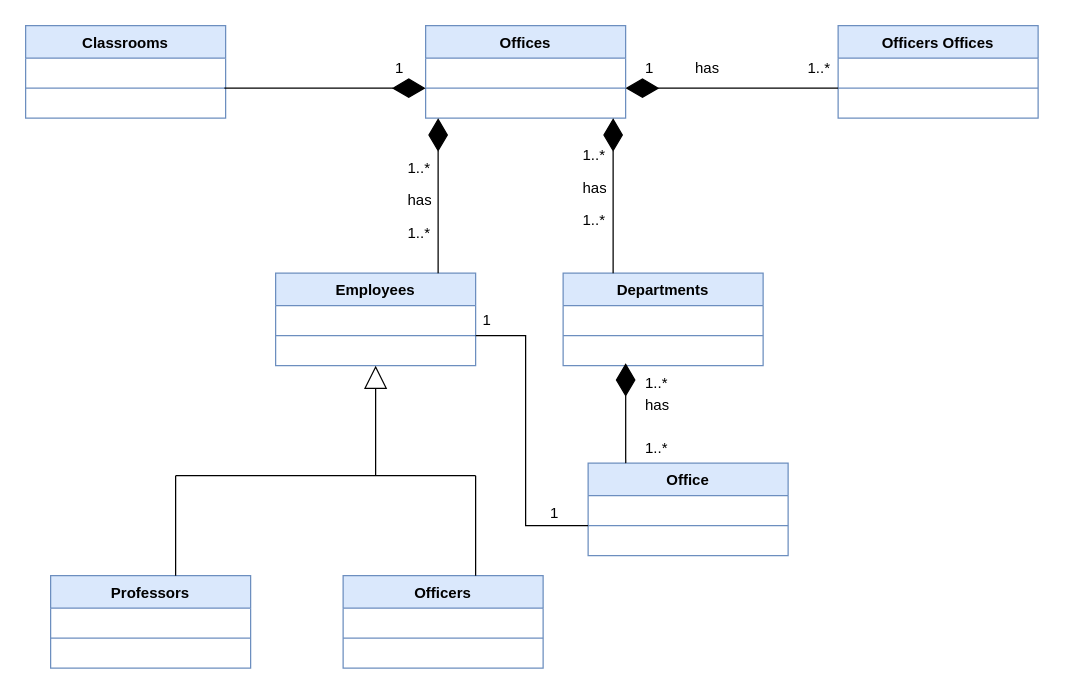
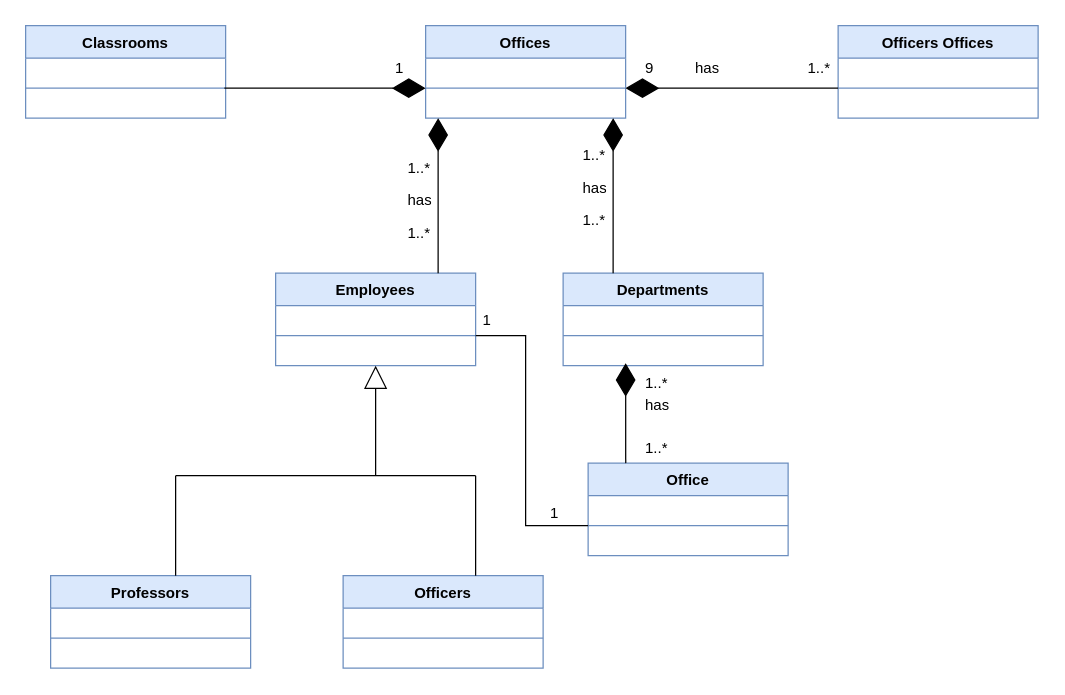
node "1 has": label "1 has" -> "9 has"
